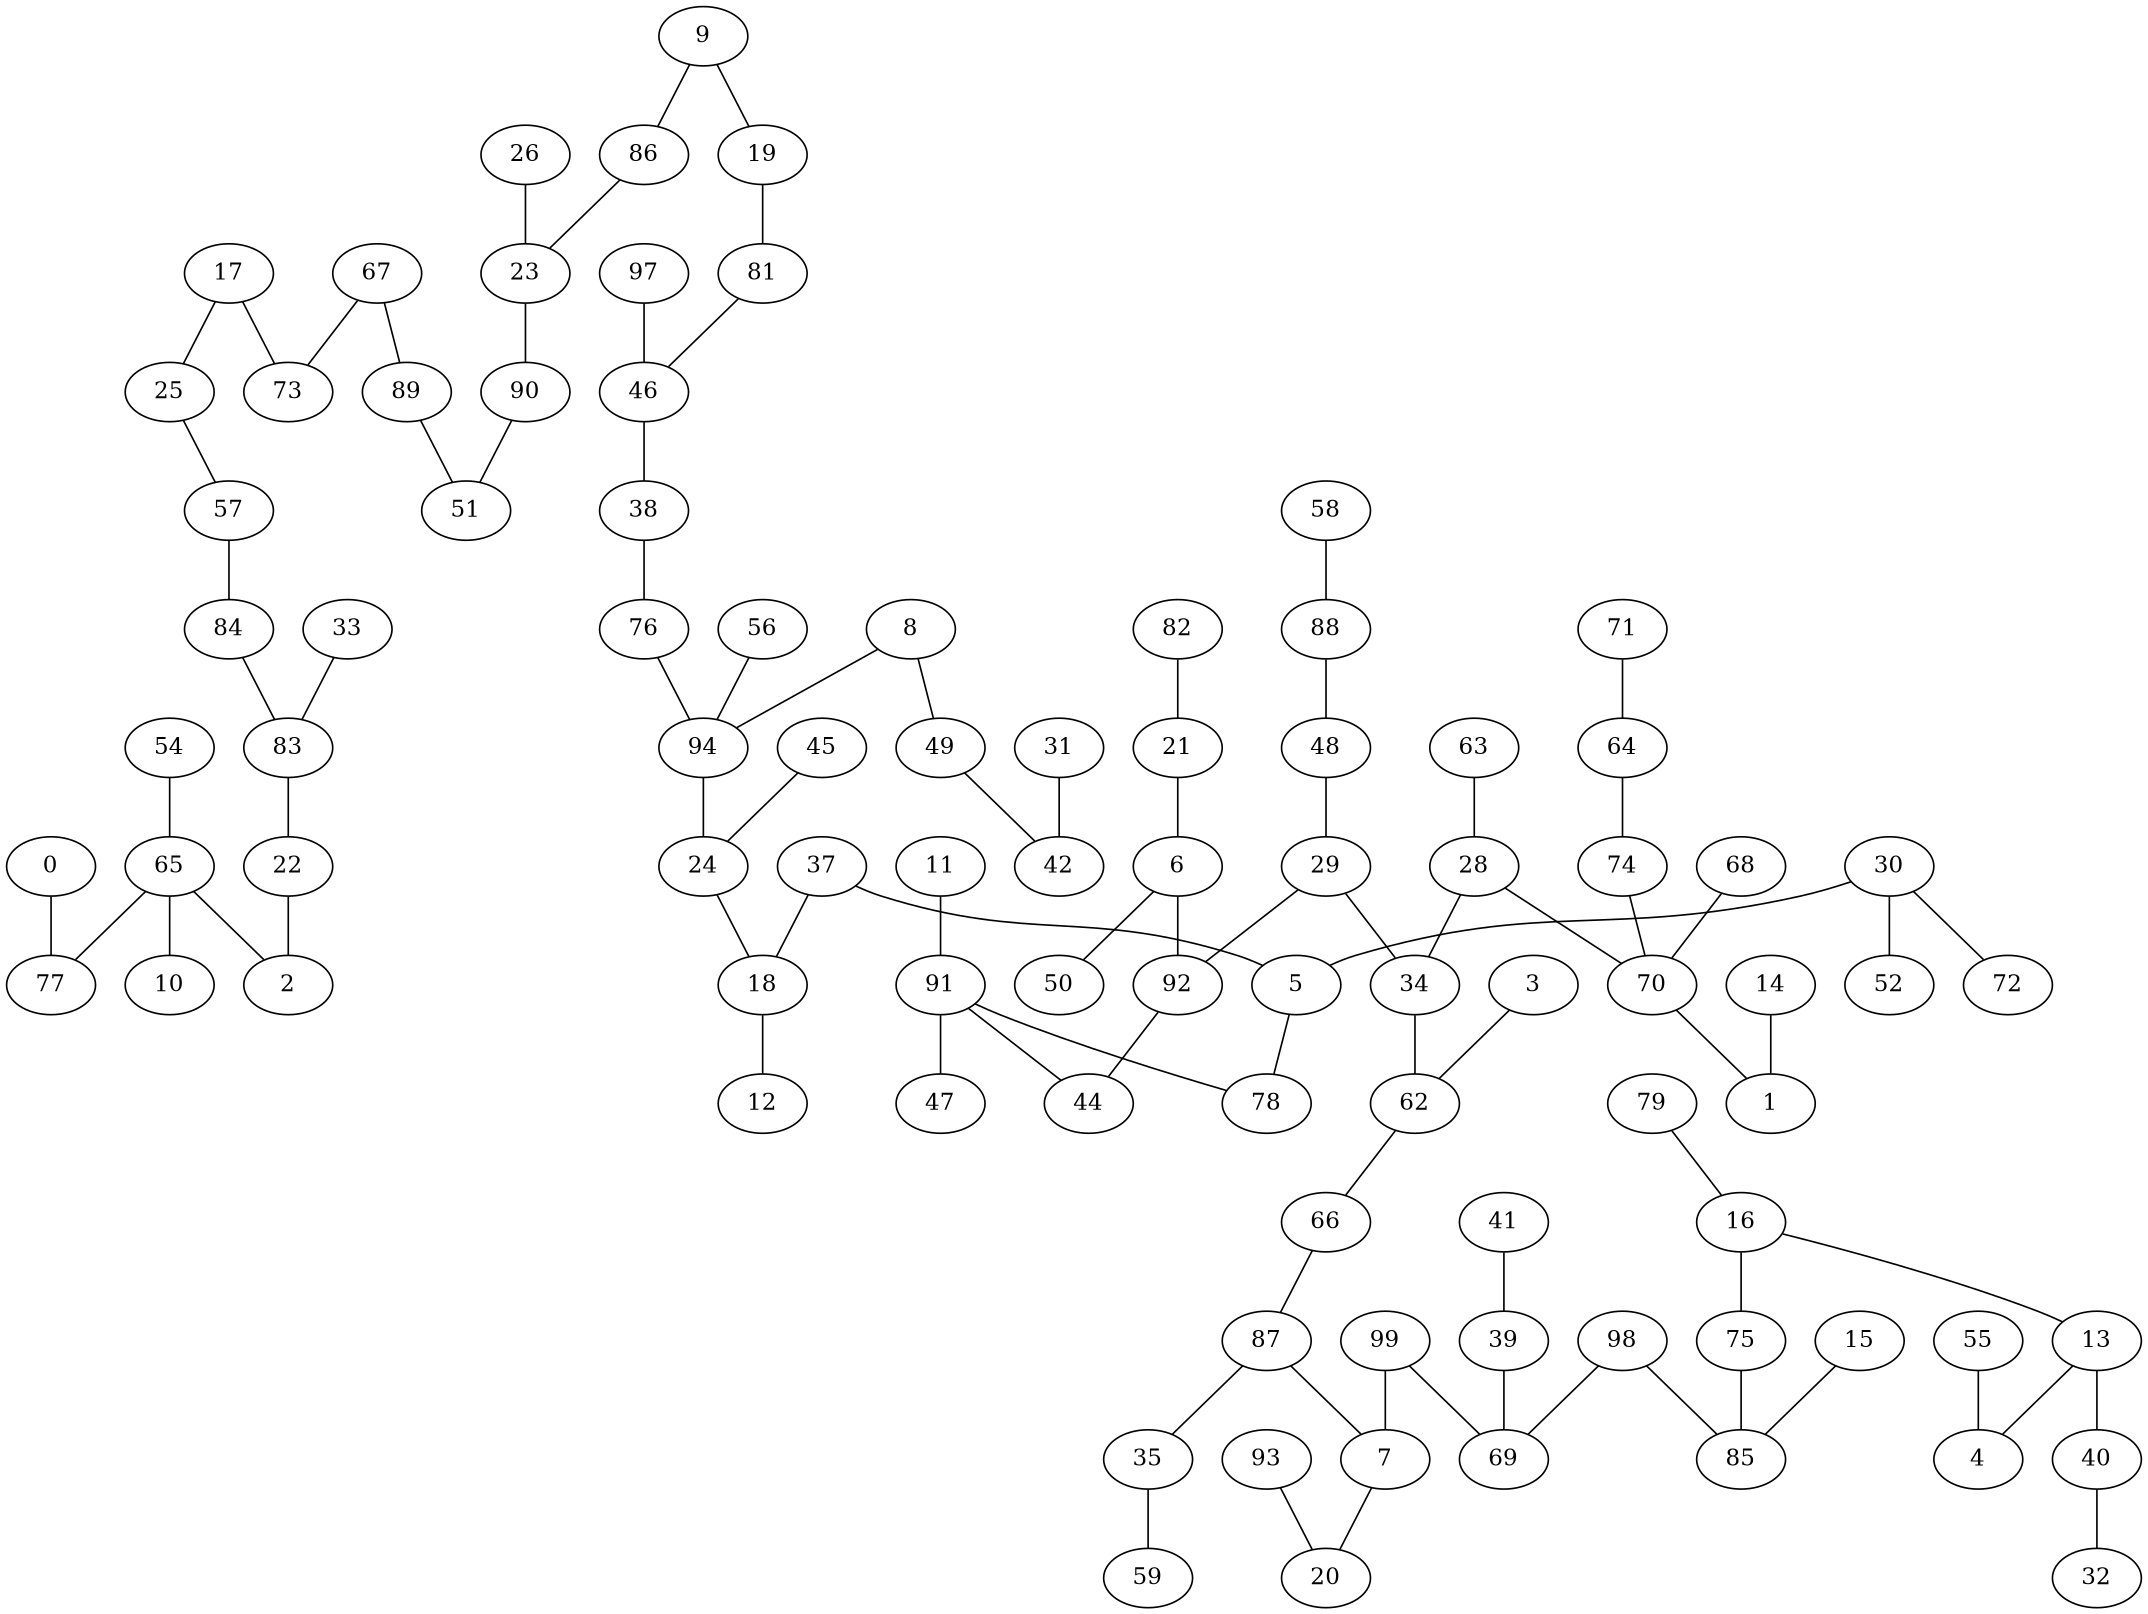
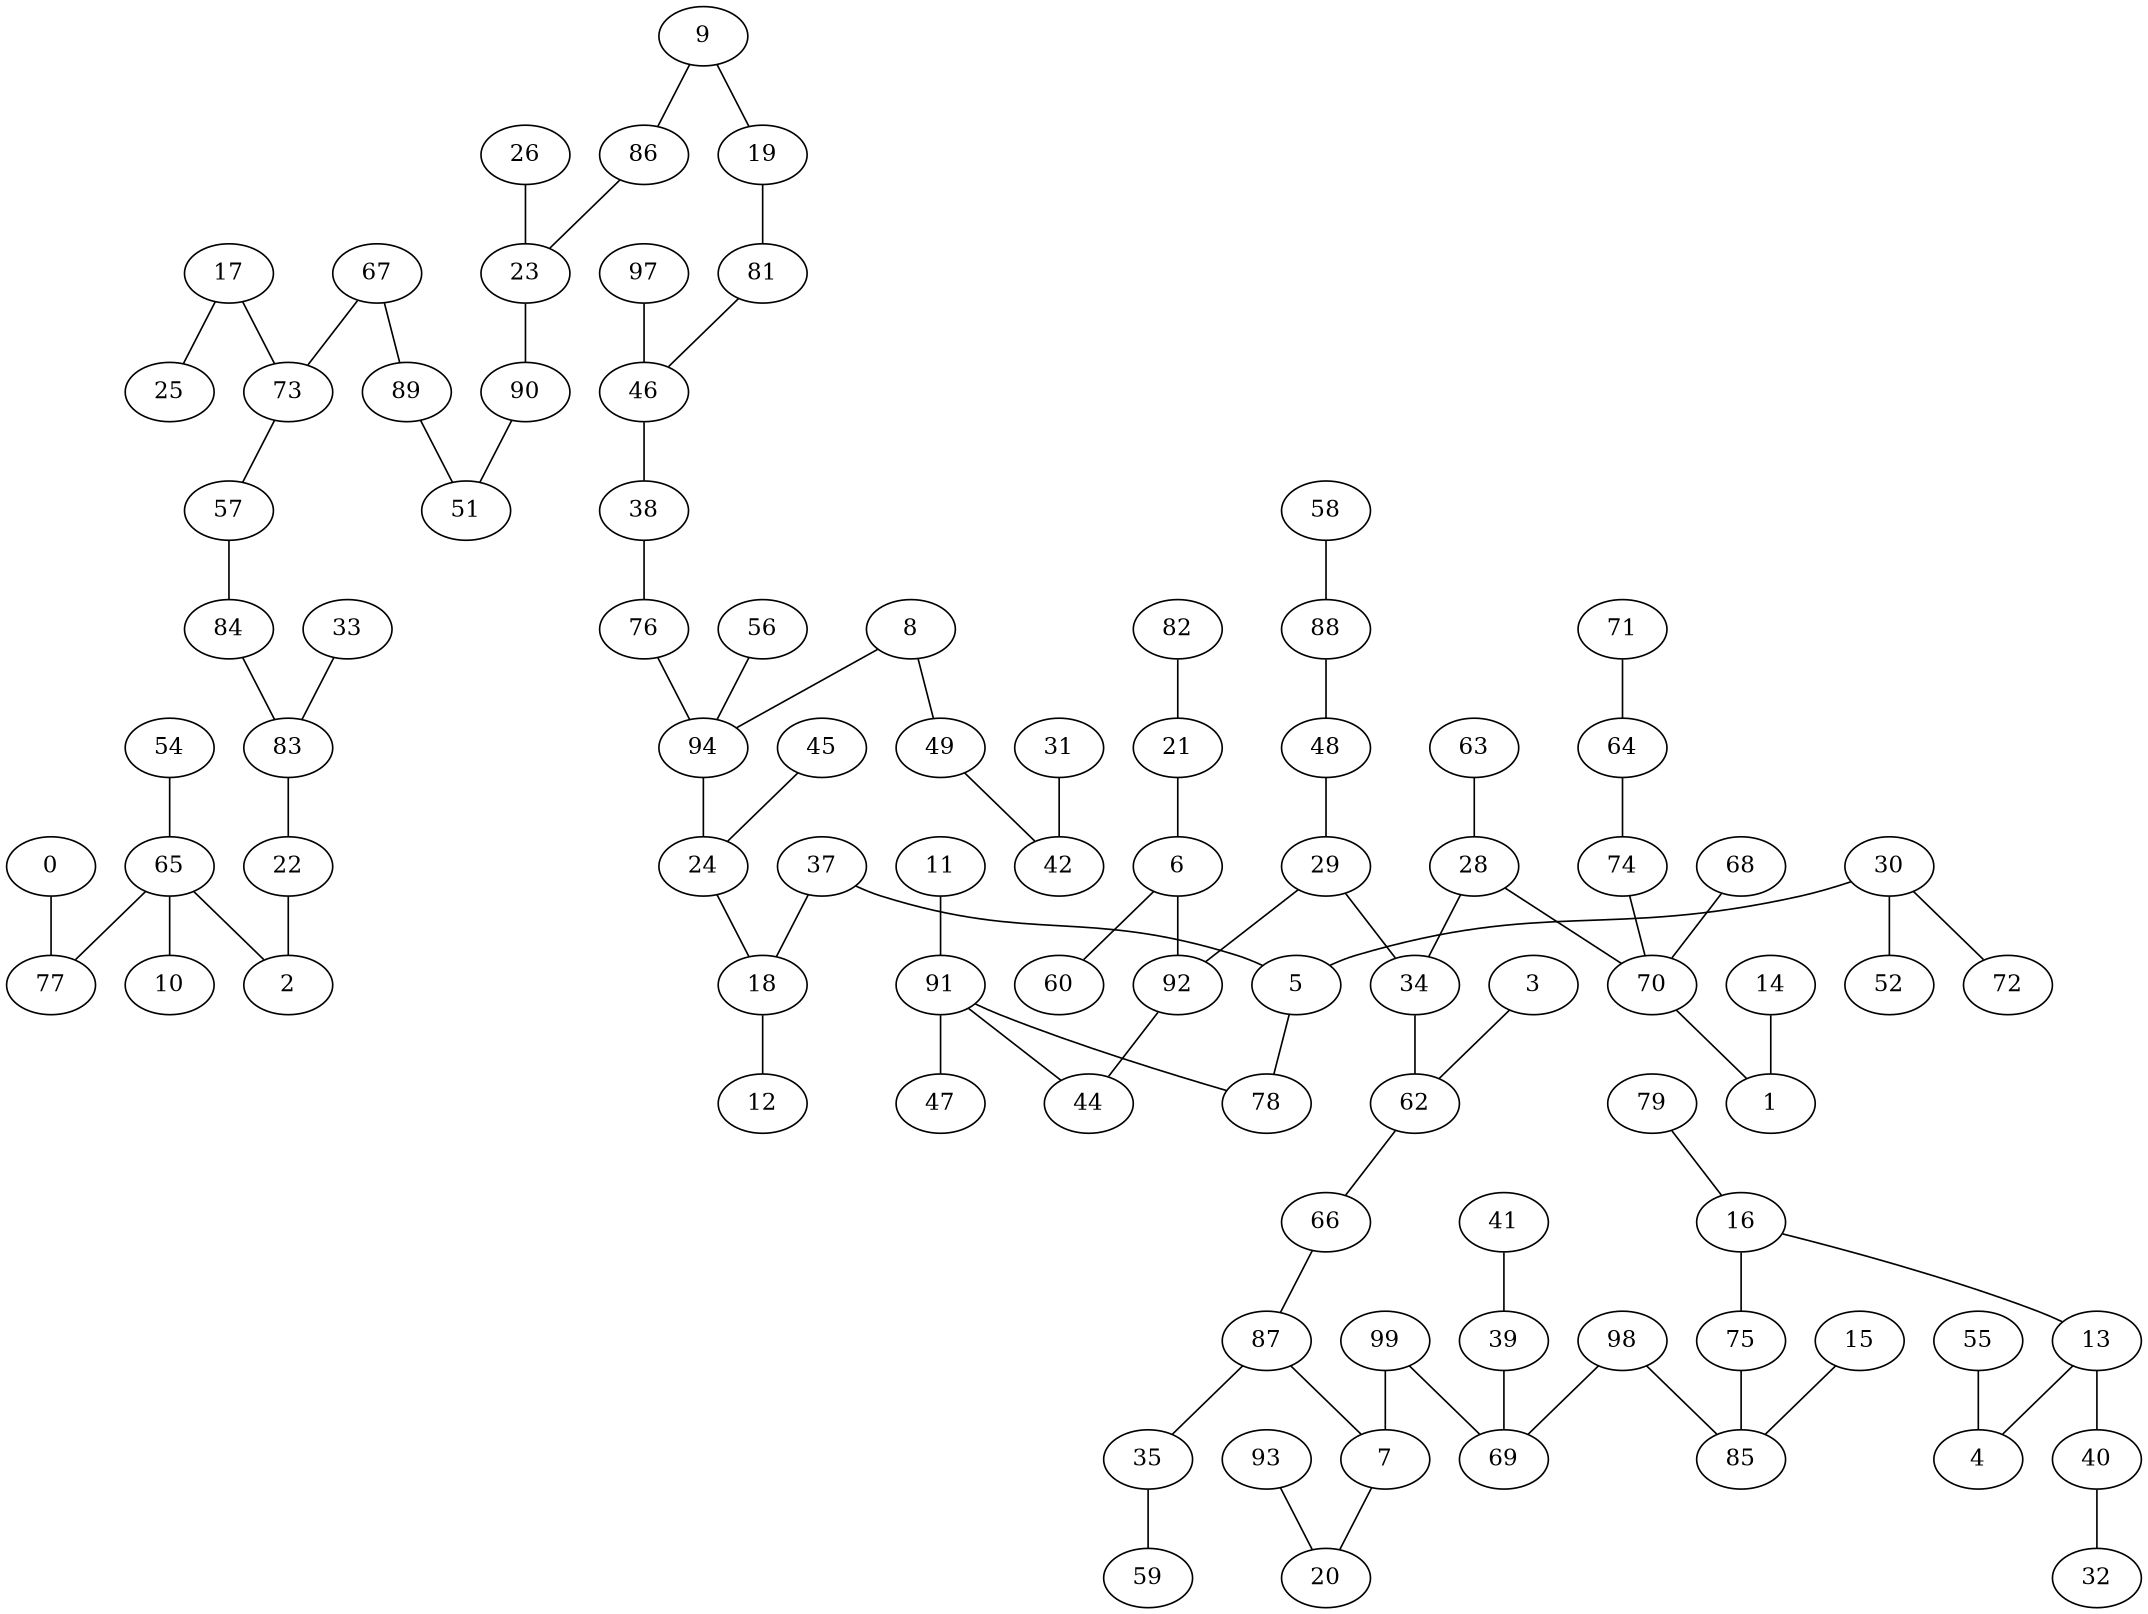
edge "25" -- "57": now "73" -- "57"
node "50": label "50" -> "60"
